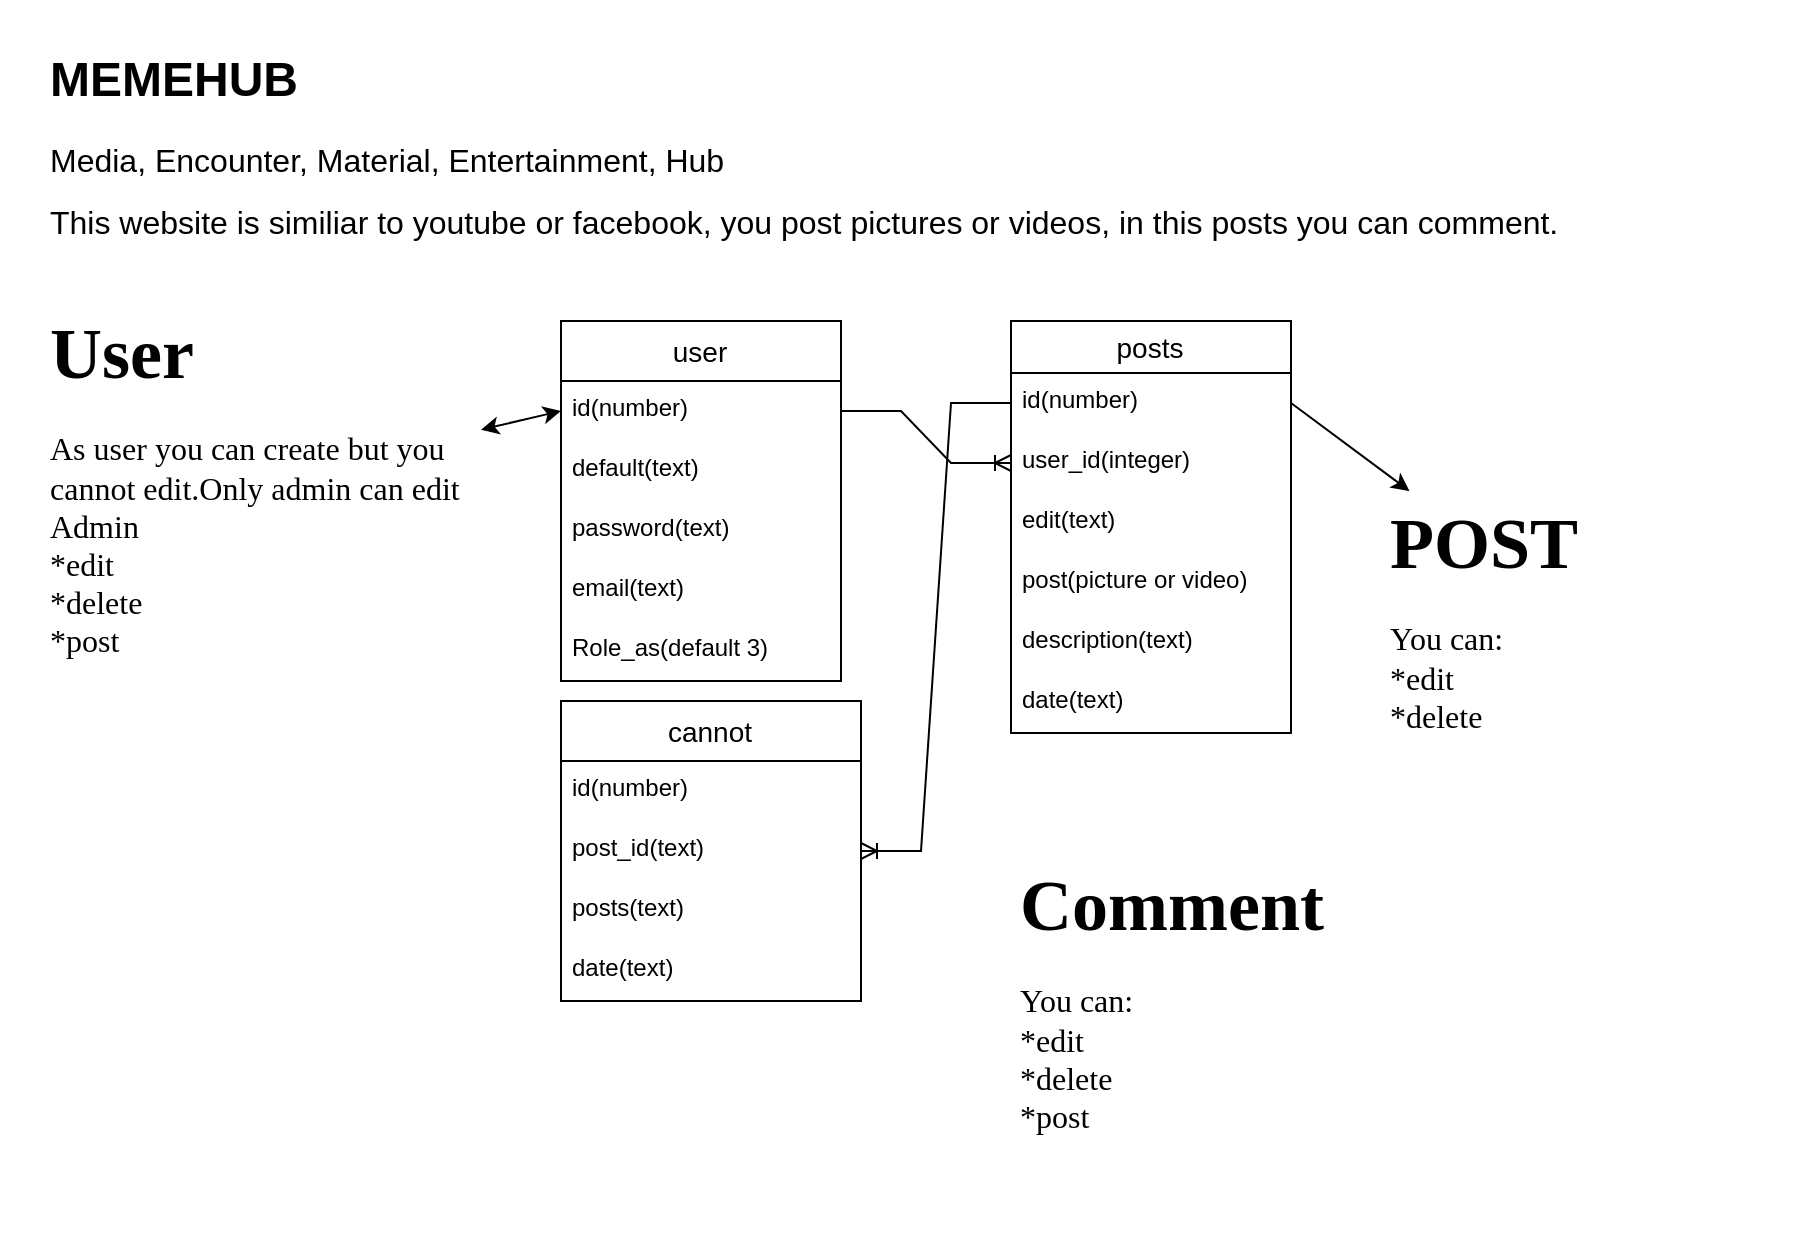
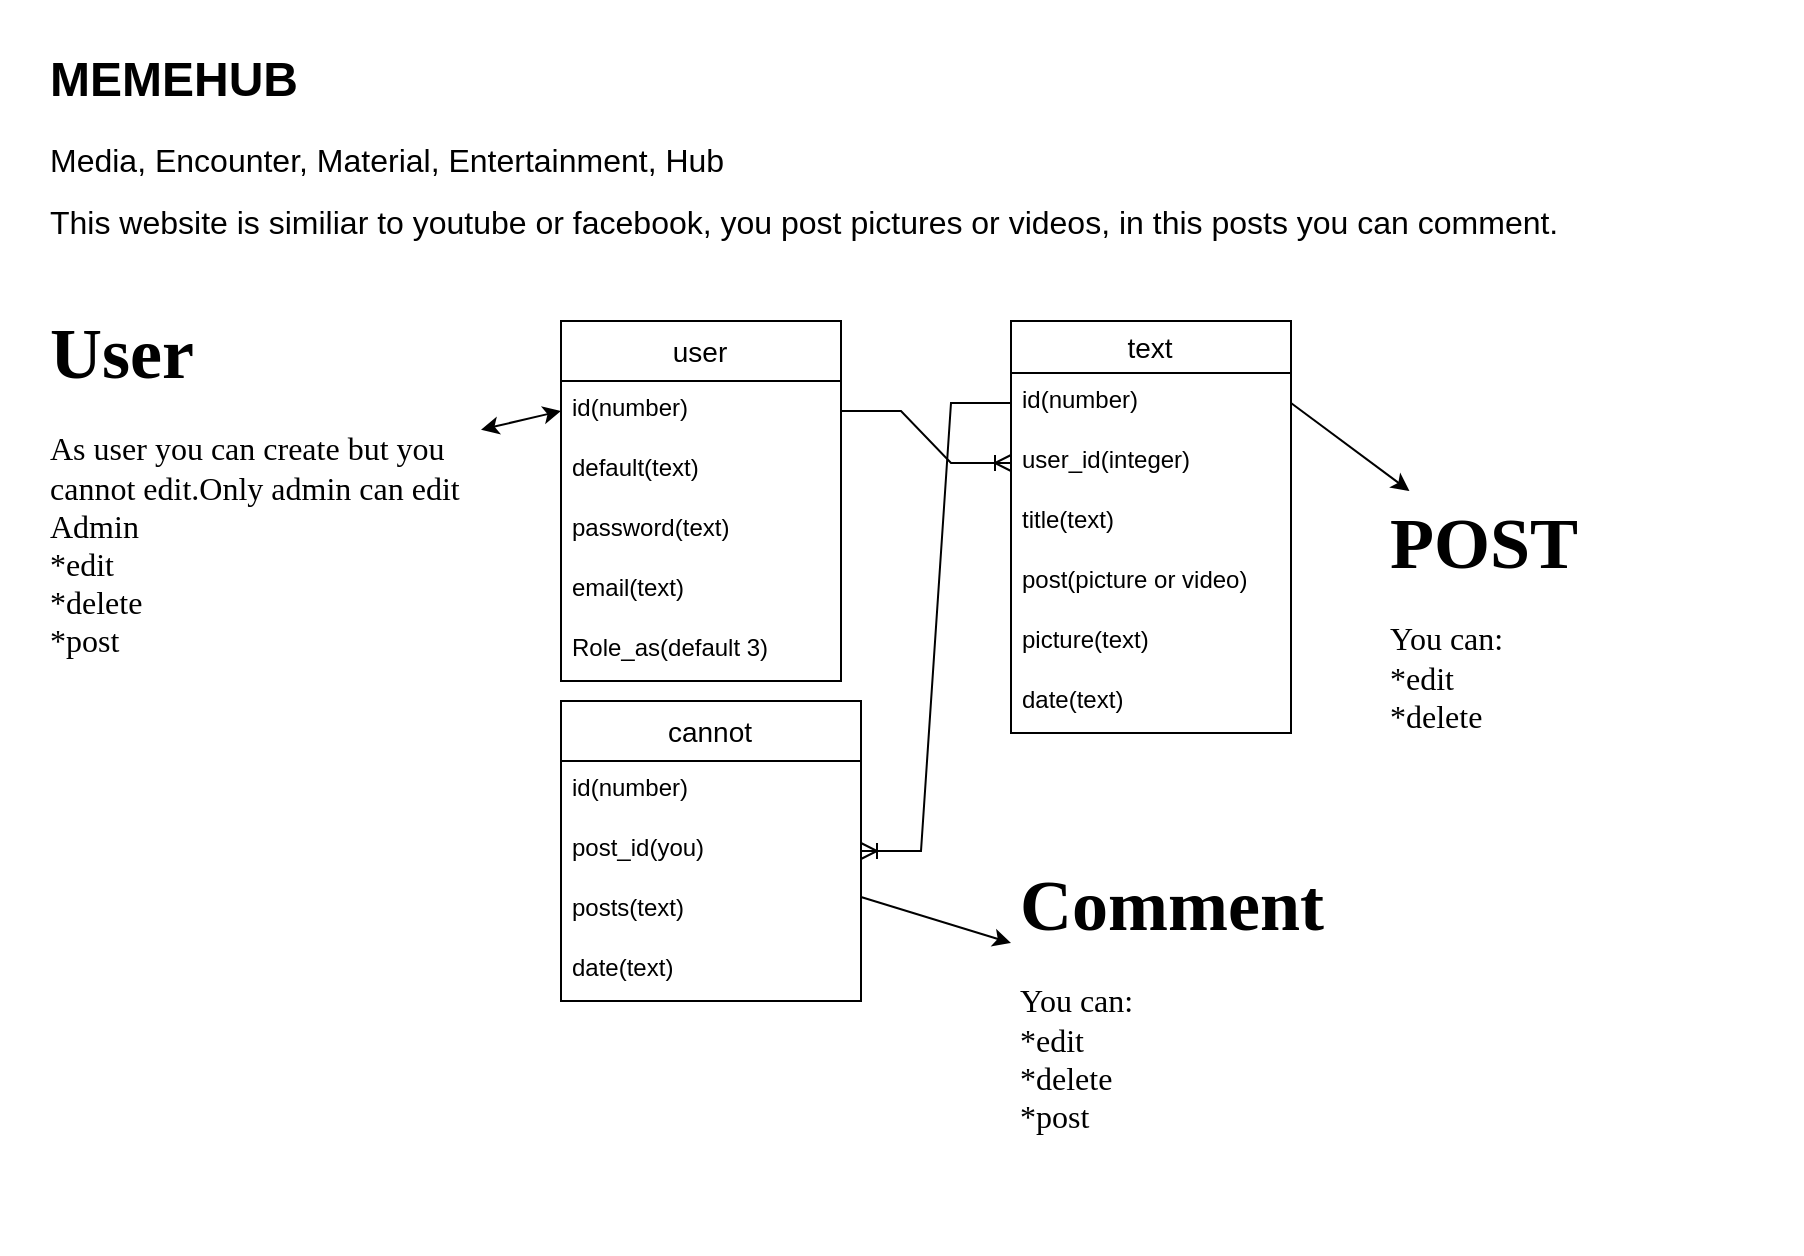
node "posts": label "posts" -> "text"
node "edit(text)": label "edit(text)" -> "title(text)"
node "description(text)": label "description(text)" -> "picture(text)"
node "post_id(text)": label "post_id(text)" -> "post_id(you)"
edge "cannot" -> "CommentYou can: *edit *delete *post": added
